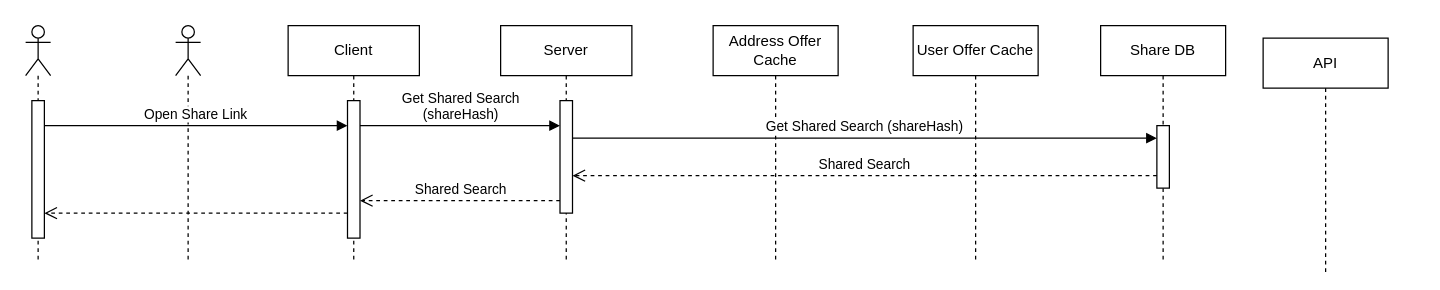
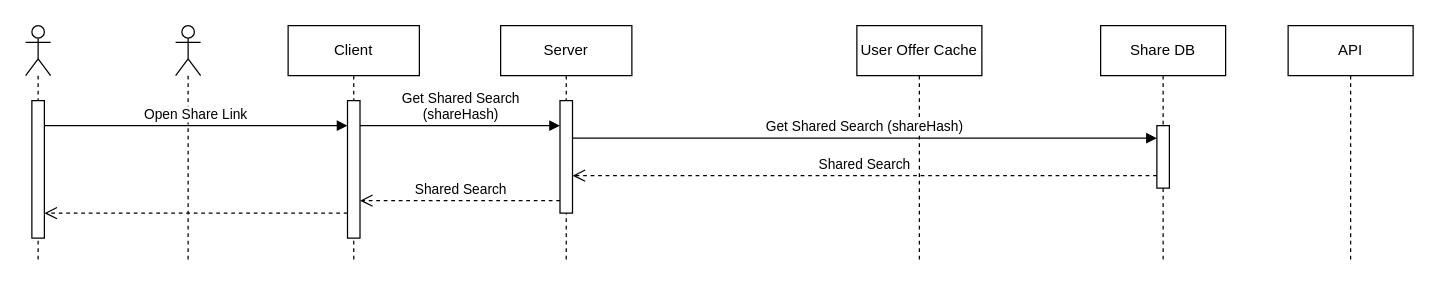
node "Address Offer Cache": removed
node "User Offer Cache": moved (976, 144) -> (919, 144)
node "API": moved (1326, 157) -> (1351, 144)
